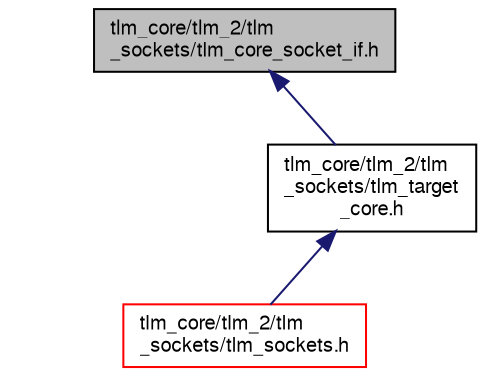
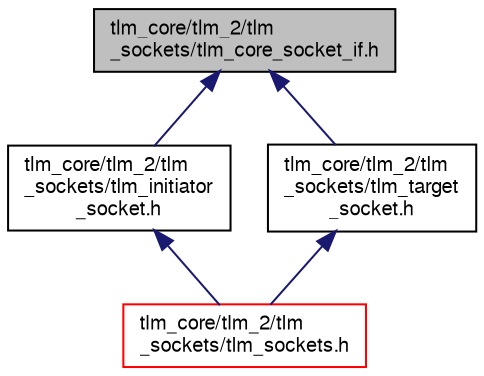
node "tlm_core/tlm_2/tlm _sockets/tlm_initiator _socket.h": added
node "tlm_core/tlm_2/tlm _sockets/tlm_target _core.h": label "tlm_core/tlm_2/tlm _sockets/tlm_target _core.h" -> "tlm_core/tlm_2/tlm _sockets/tlm_target _socket.h"
